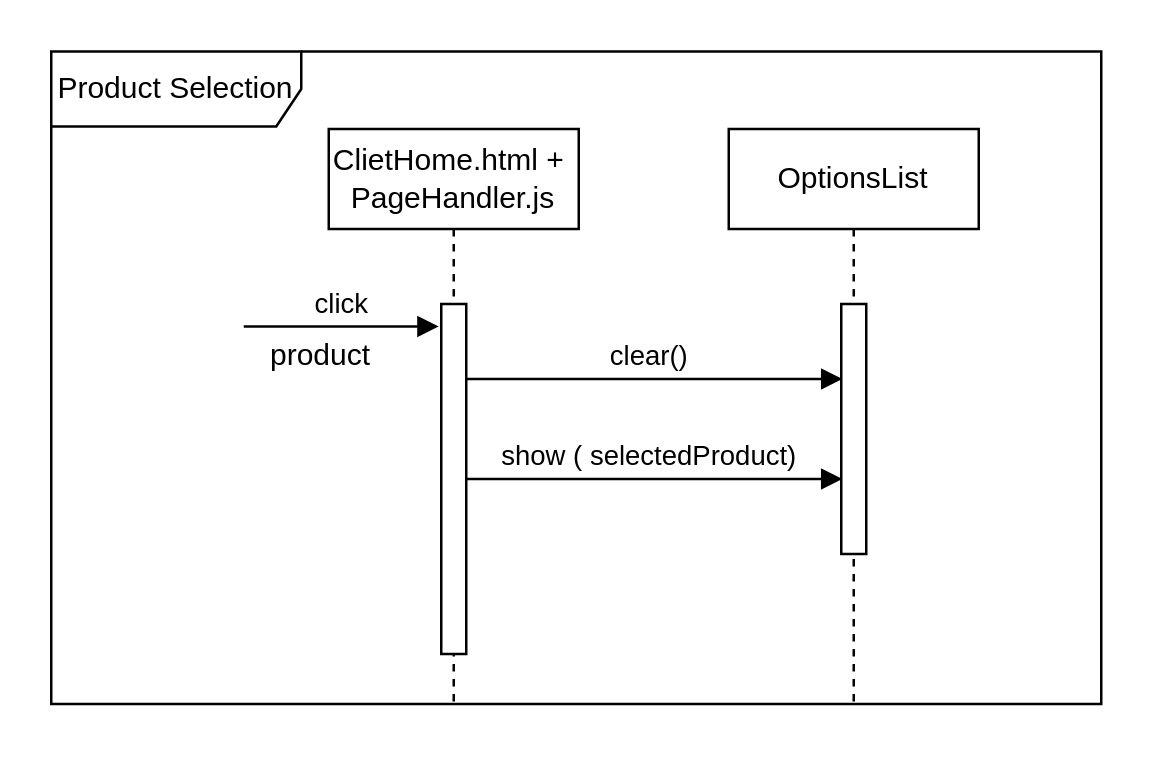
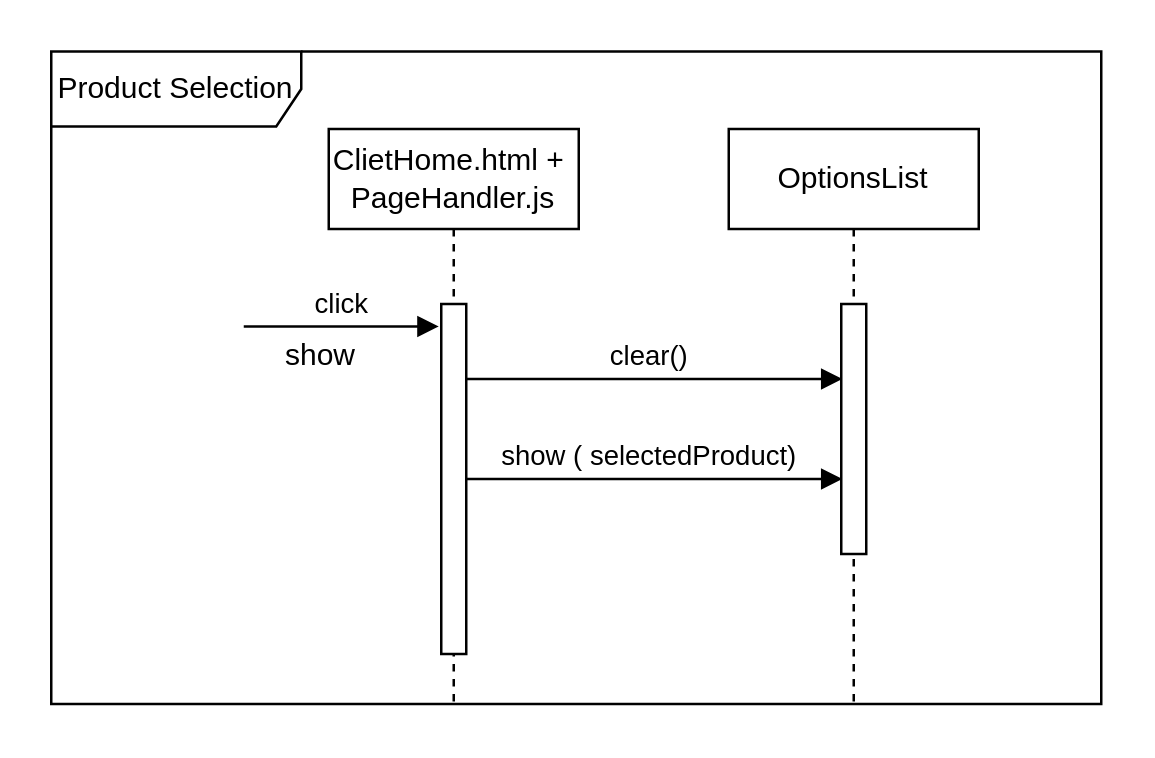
node "product": label "product" -> "show"
